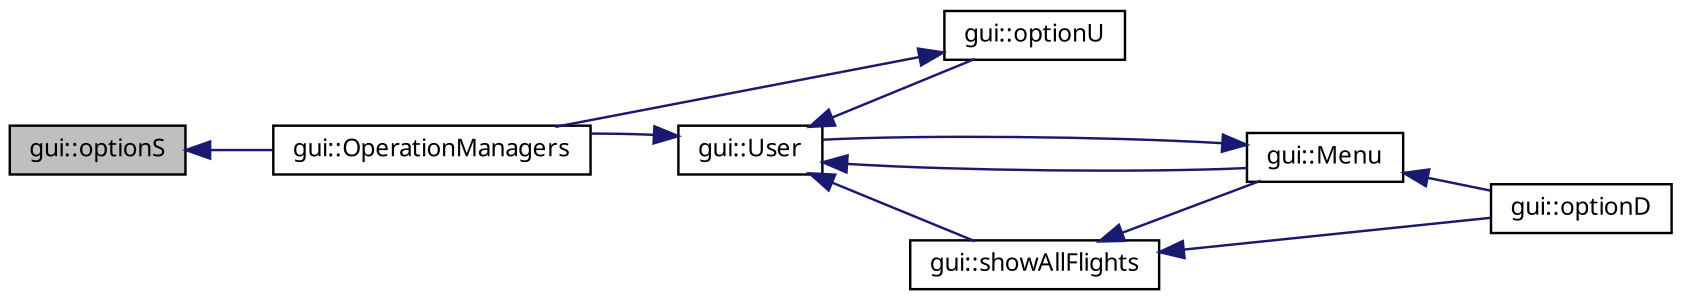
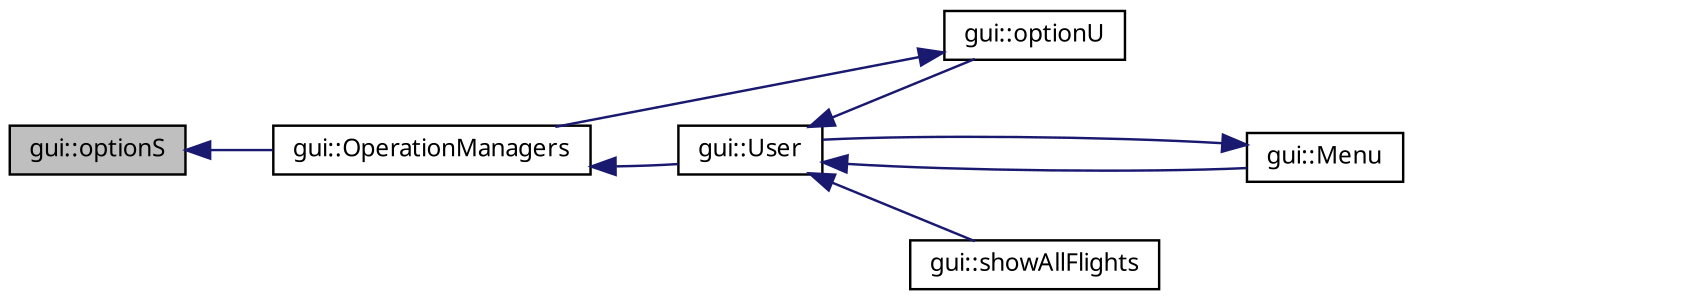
edge "gui::OperationManagers" -> "gui::User": reversed
edge "gui::Menu" -> "gui::showAllFlights": removed
node "gui::optionD": removed
